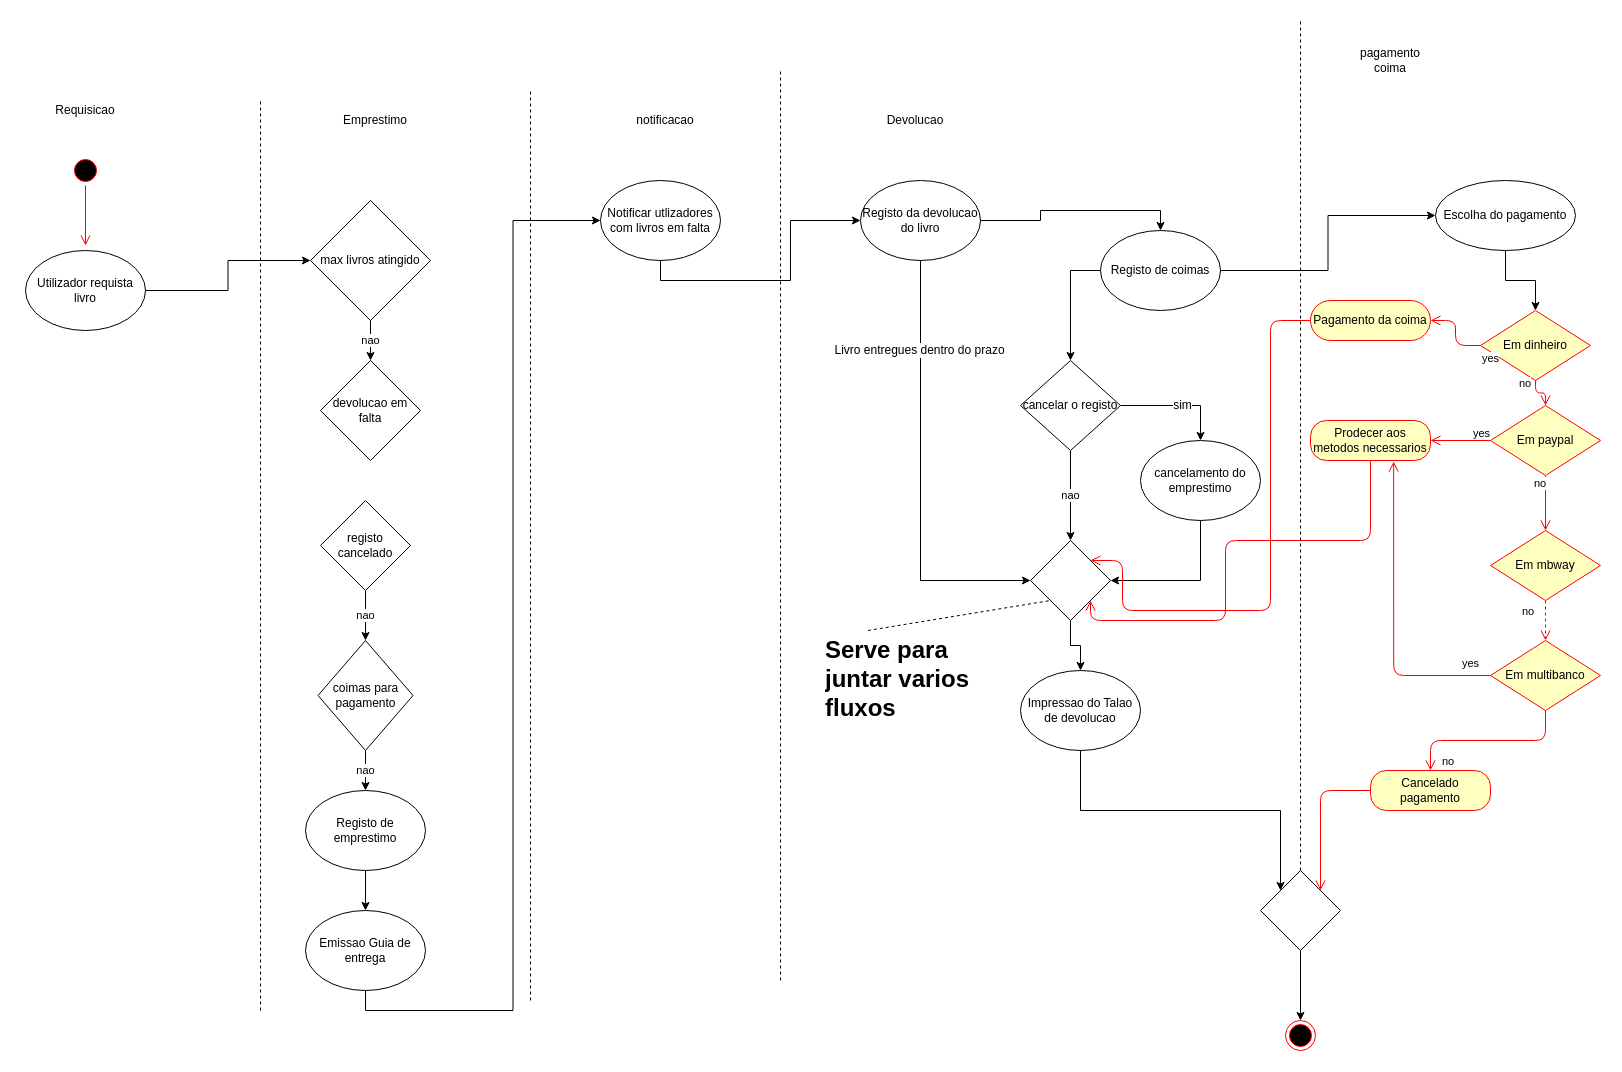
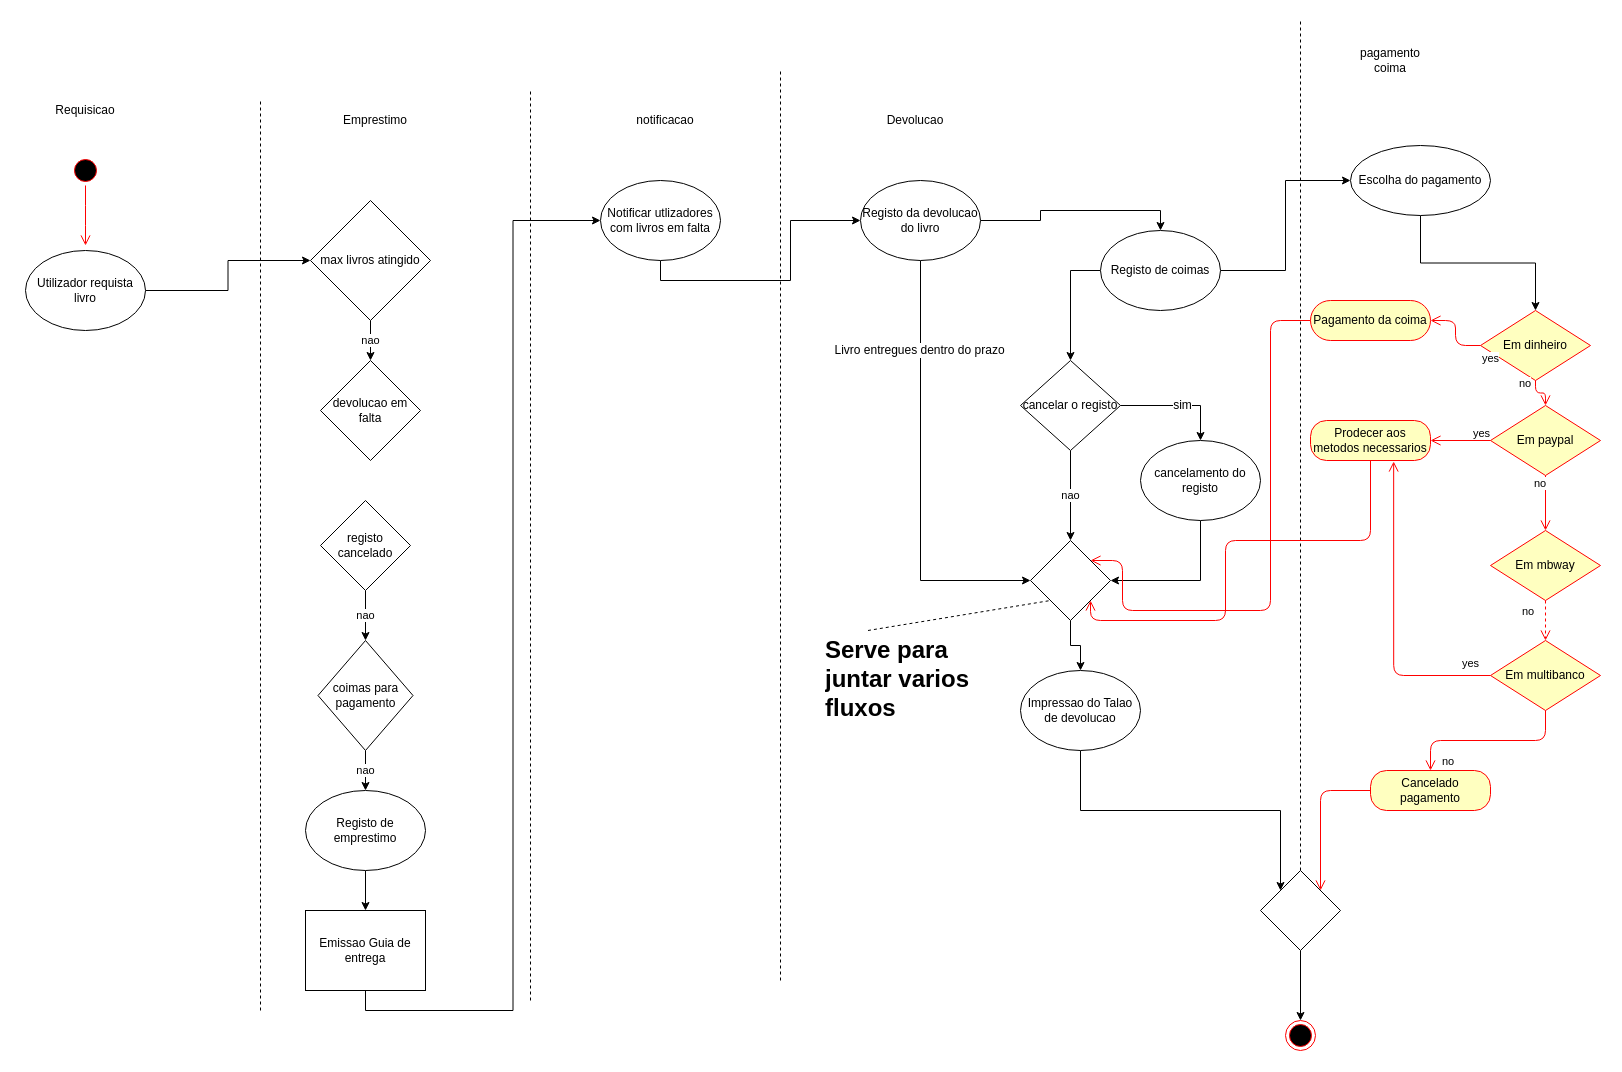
node "Escolha do pagamento": moved (1506, 216) -> (1421, 181)
node "cancelamento do emprestimo": label "cancelamento do emprestimo" -> "cancelamento do registo"
node "Emissao Guia de entrega": shape ellipse -> rectangle
